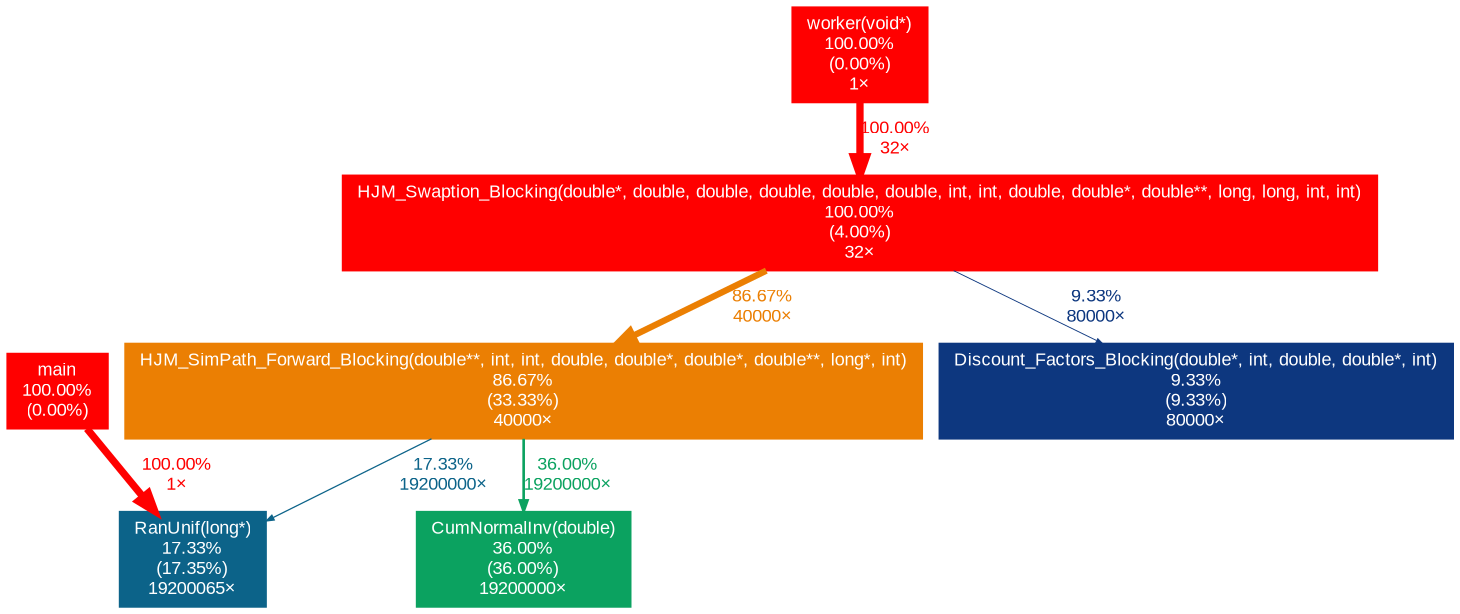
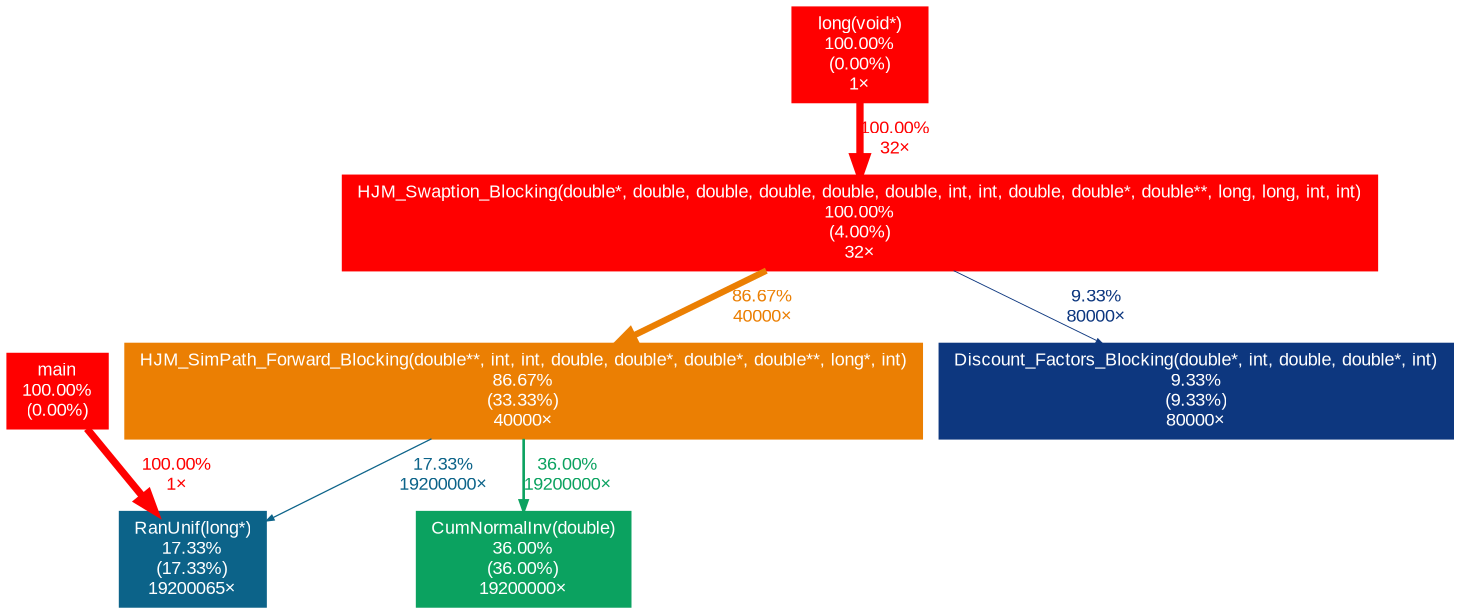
node "worker(void*) 100.00% (0.00%) 1×": label "worker(void*) 100.00% (0.00%) 1×" -> "long(void*) 100.00% (0.00%) 1×"
node "RanUnif(long*) 17.33% (17.35%) 19200065×": label "RanUnif(long*) 17.33% (17.35%) 19200065×" -> "RanUnif(long*) 17.33% (17.33%) 19200065×"
